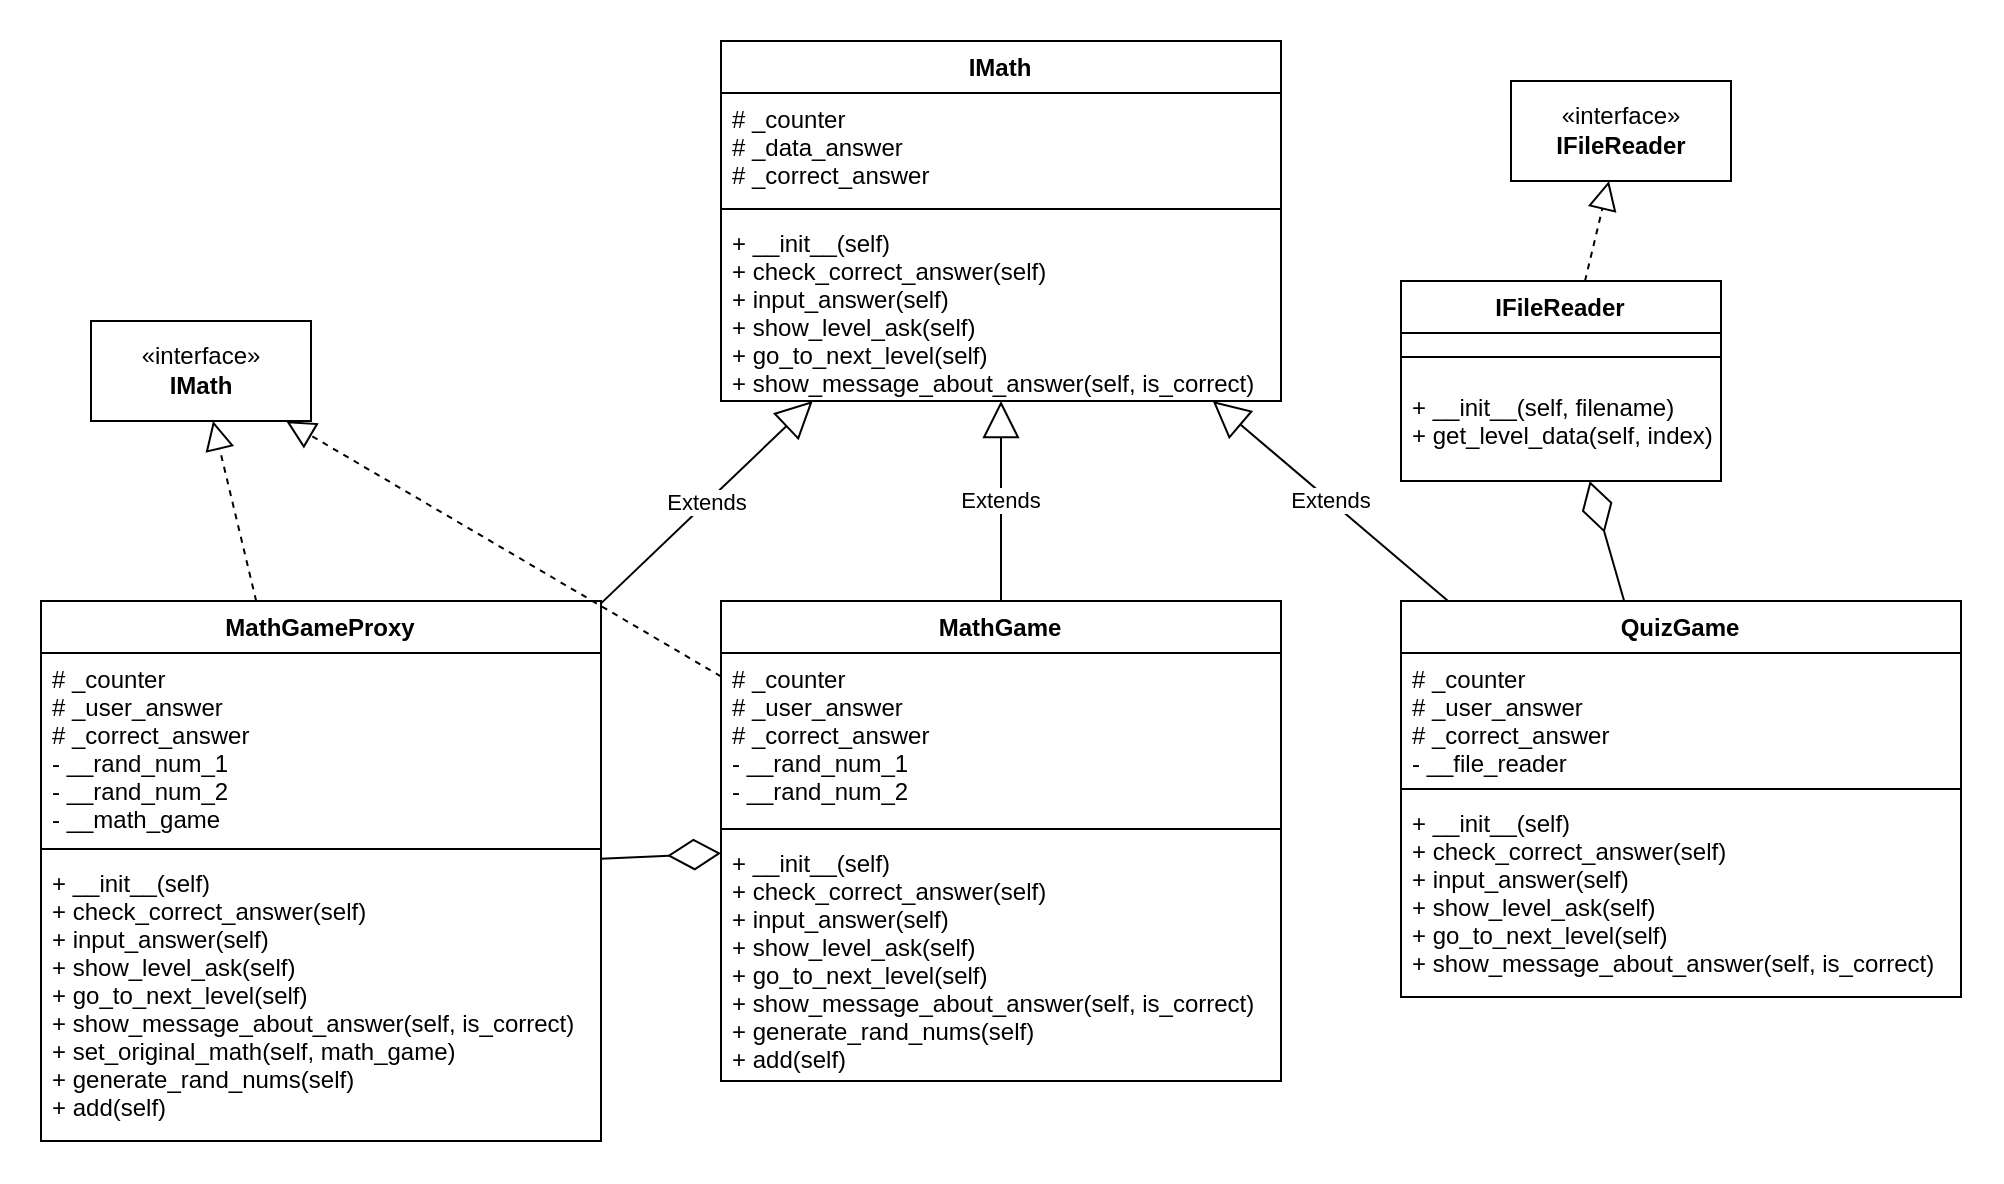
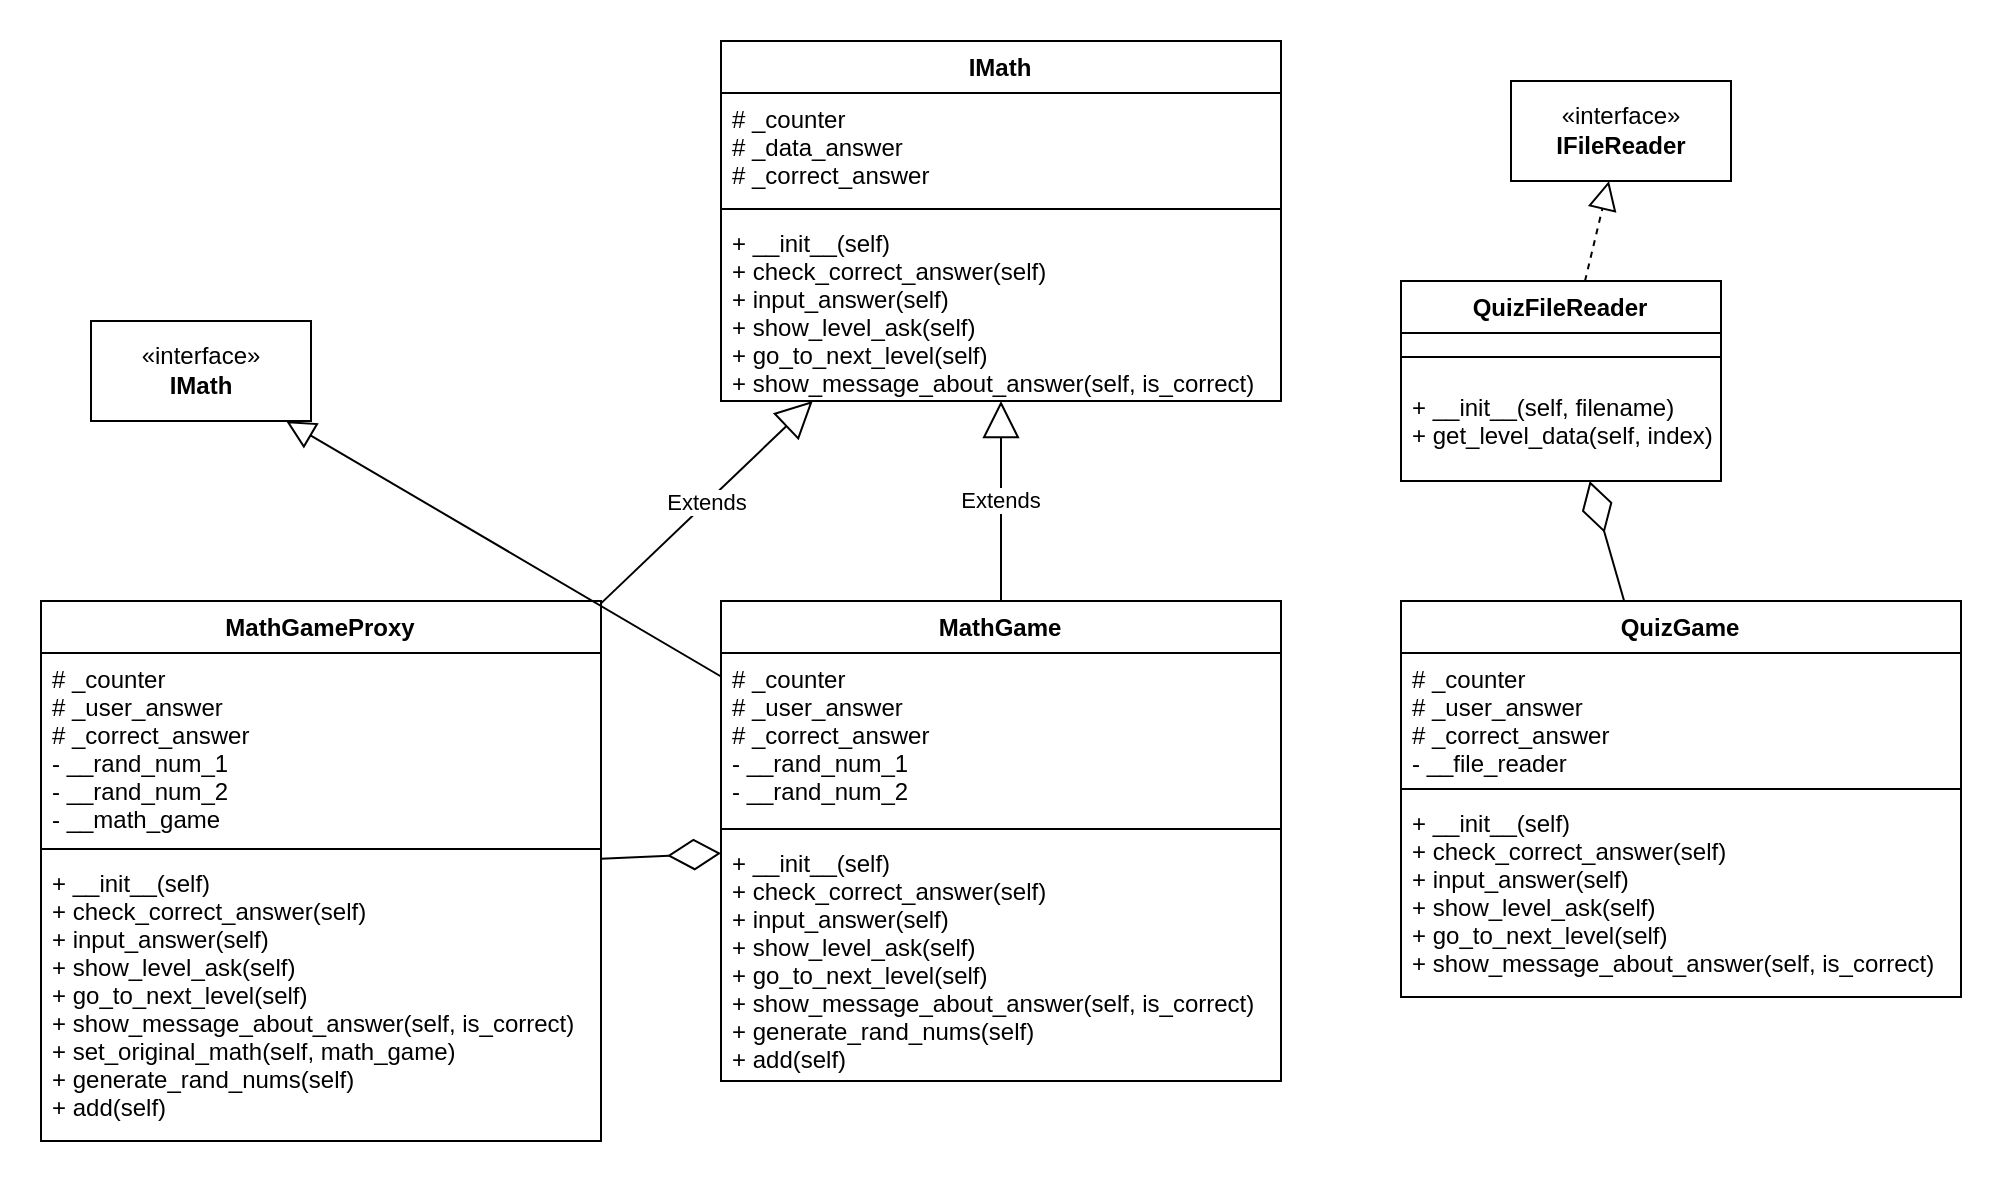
node "IFileReader": label "IFileReader" -> "QuizFileReader"
edge "QuizGame" -> "IMath": removed, label "Extends"
edge "MathGameProxy" -> "«interface» IMath": removed
edge "MathGame" -> "«interface» IMath": style dashed -> solid
